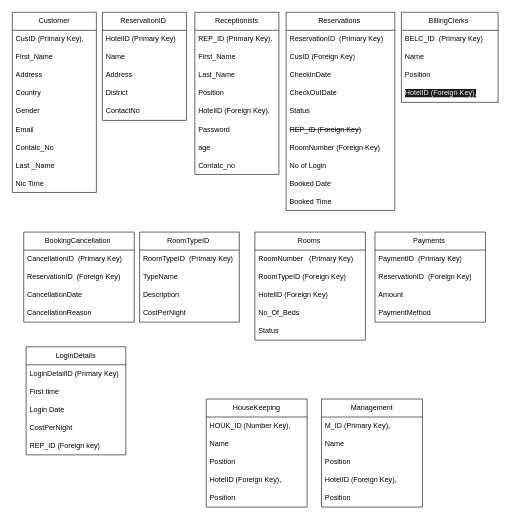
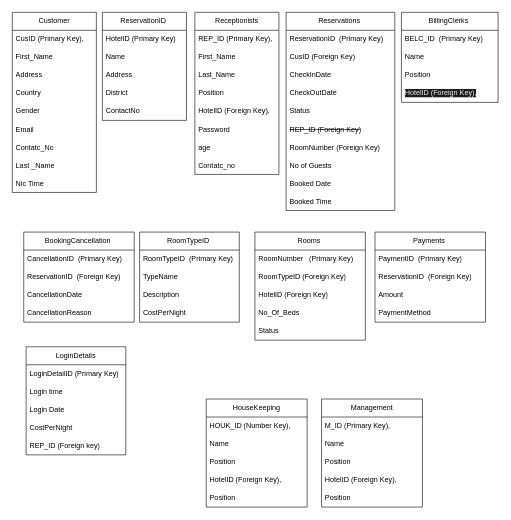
node "No of Login": label "No of Login" -> "No of Guests"
node "First time": label "First time" -> "Login time"
